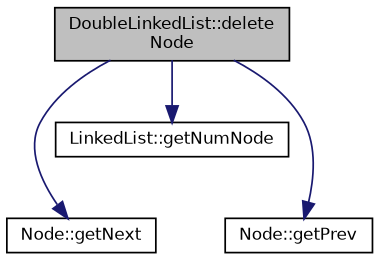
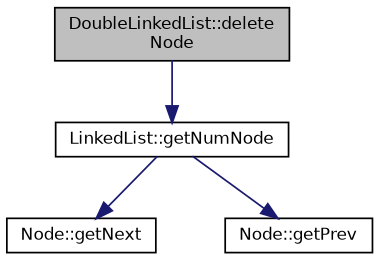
edge "DoubleLinkedList::delete Node" -> "Node::getPrev": now "LinkedList::getNumNode" -> "Node::getPrev"
edge "DoubleLinkedList::delete Node" -> "Node::getNext": now "LinkedList::getNumNode" -> "Node::getNext"
